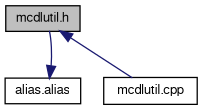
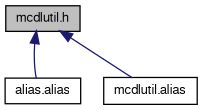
edge "mcdlutil.h" -> "alias.alias": reversed
node "mcdlutil.cpp": label "mcdlutil.cpp" -> "mcdlutil.alias"
